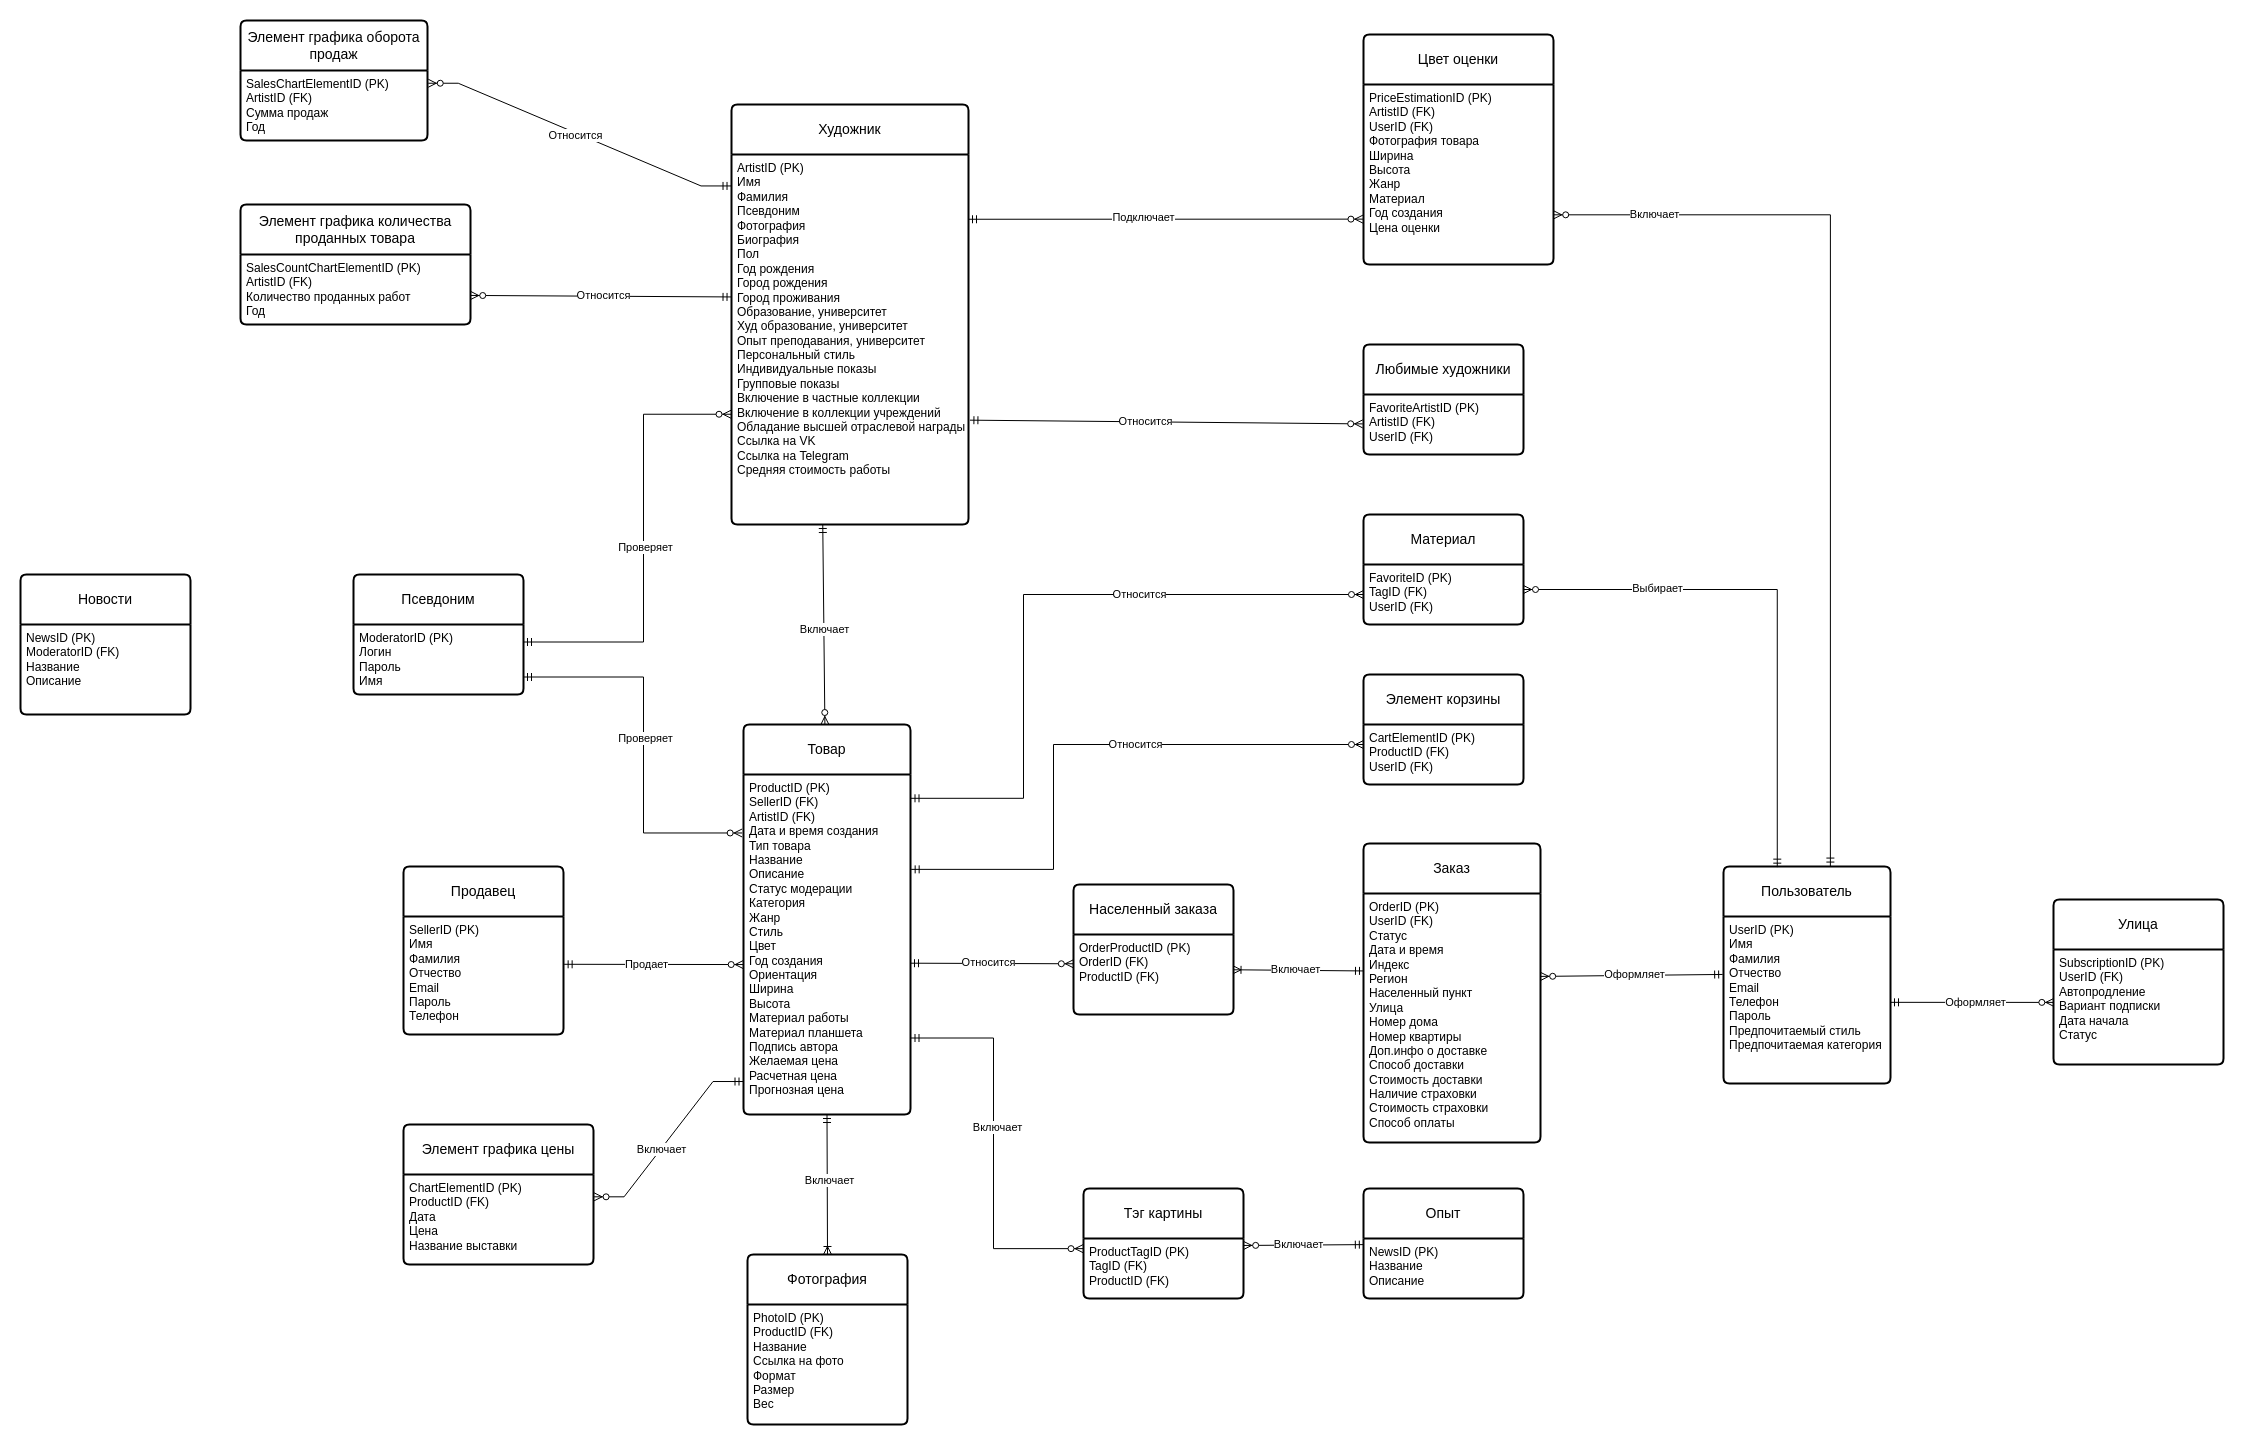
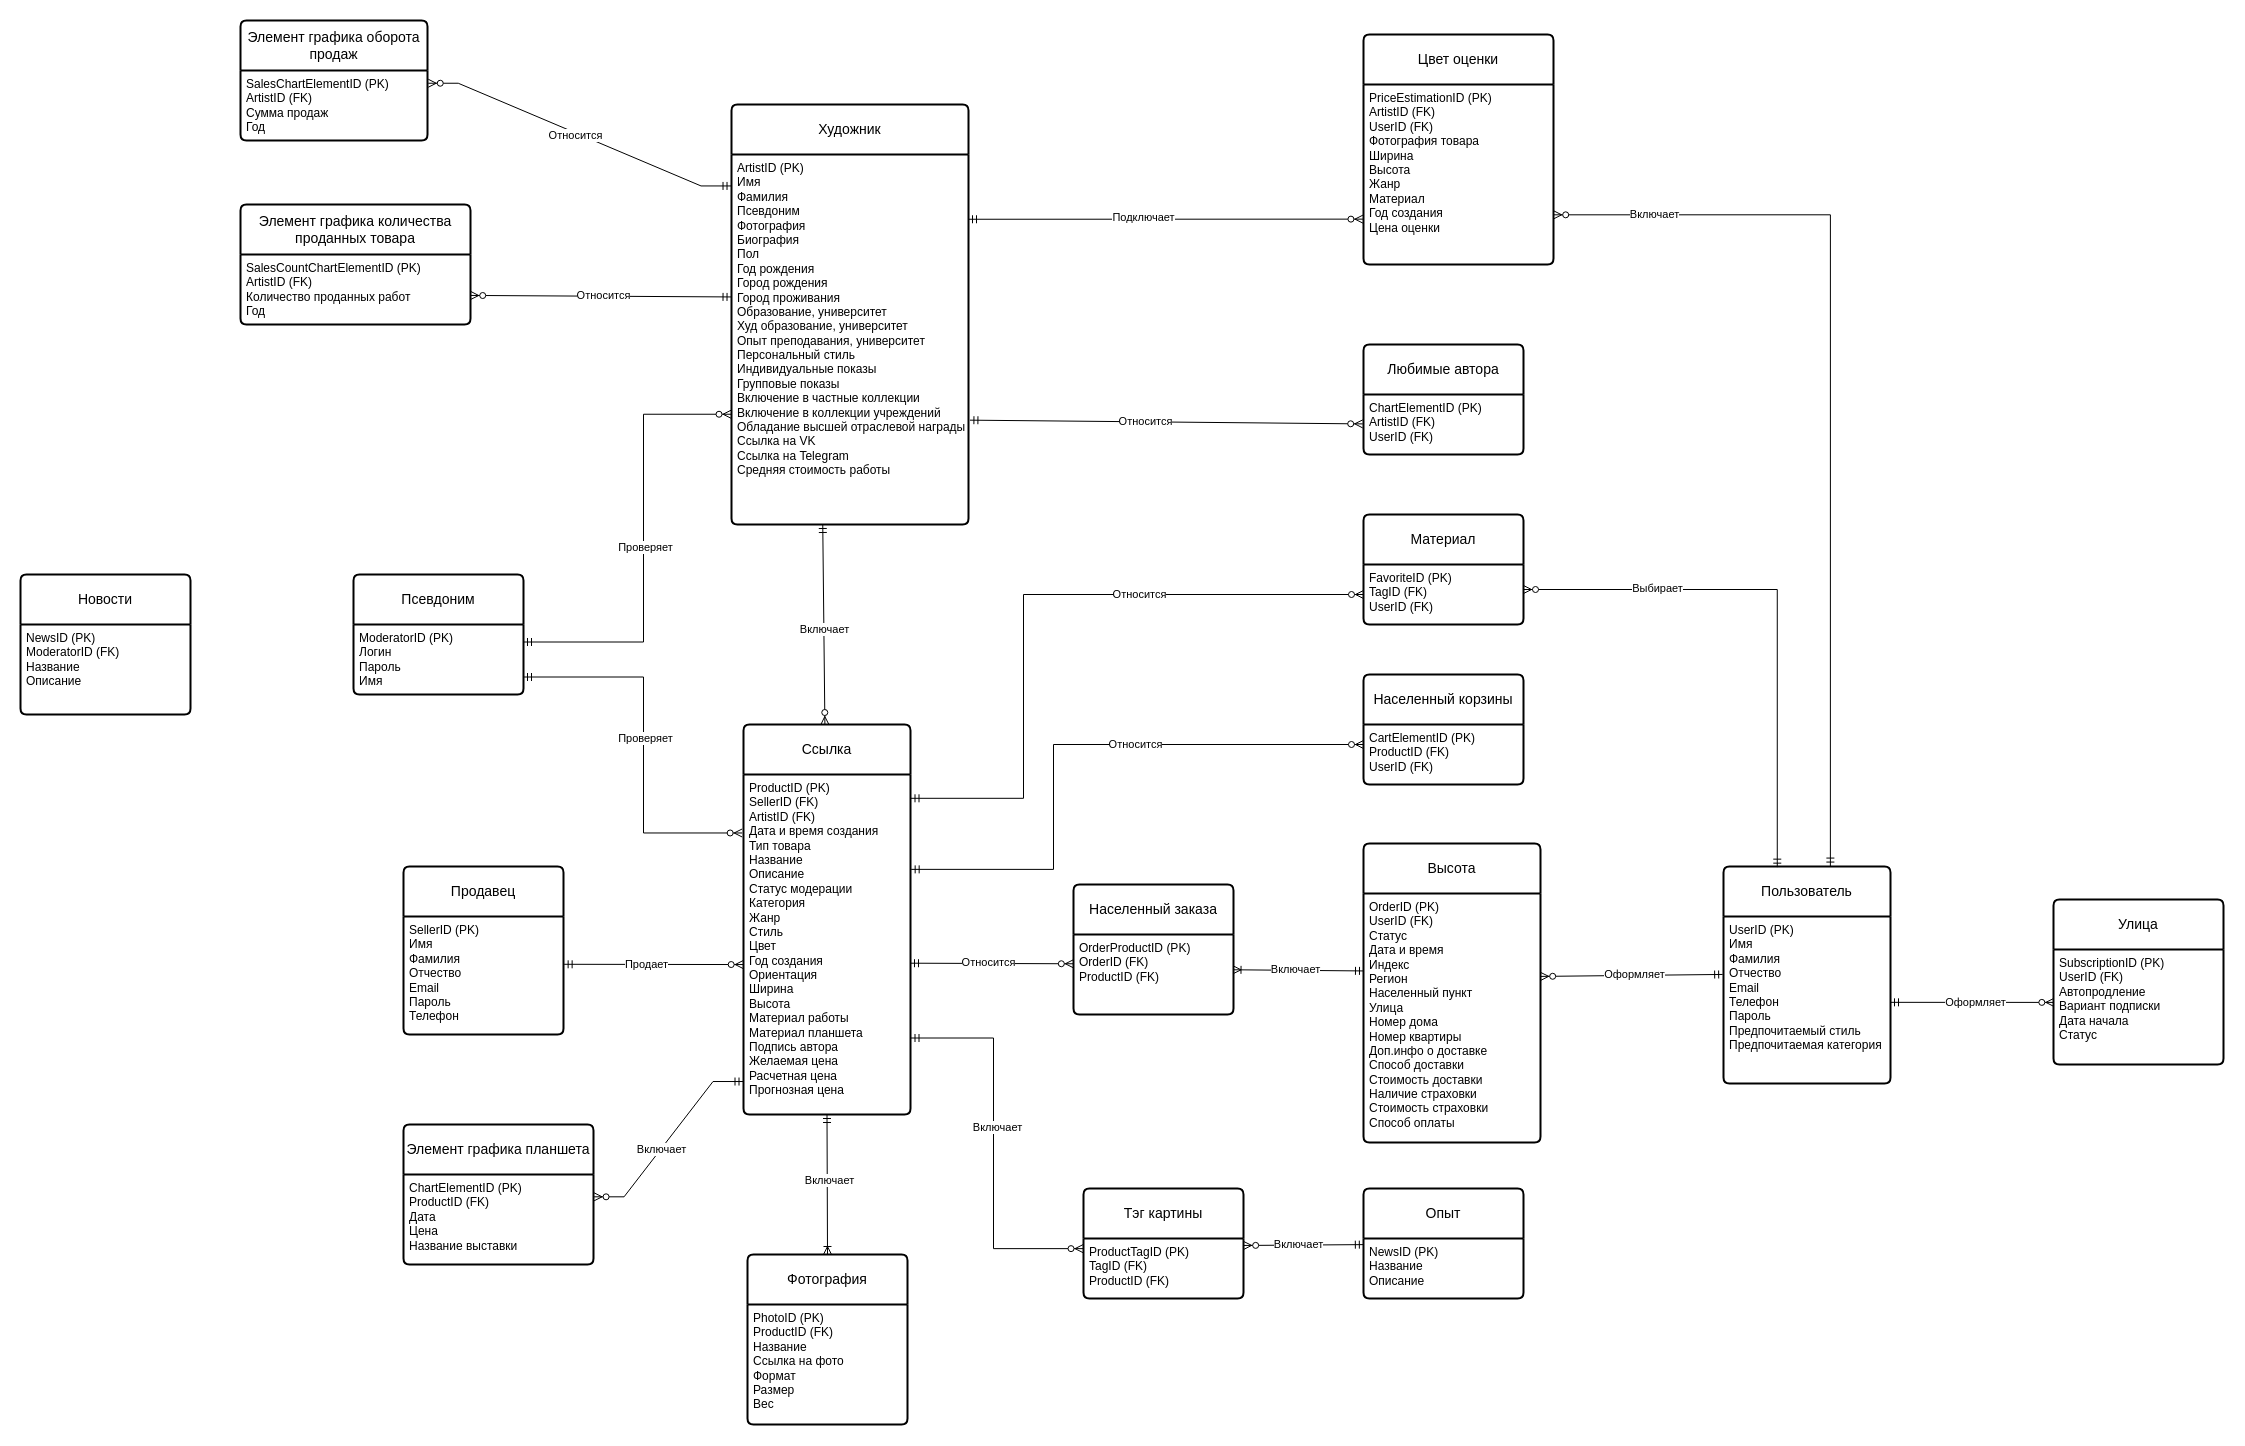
node "Любимые художники": label "Любимые художники" -> "Любимые автора"
node "FavoriteArtistID (PK) ArtistID (FK) UserID (FK)": label "FavoriteArtistID (PK) ArtistID (FK) UserID (FK)" -> "ChartElementID (PK) ArtistID (FK) UserID (FK)"
node "Элемент корзины": label "Элемент корзины" -> "Населенный корзины"
node "Товар": label "Товар" -> "Ссылка"
node "Заказ": label "Заказ" -> "Высота"
node "Элемент графика цены": label "Элемент графика цены" -> "Элемент графика планшета"
